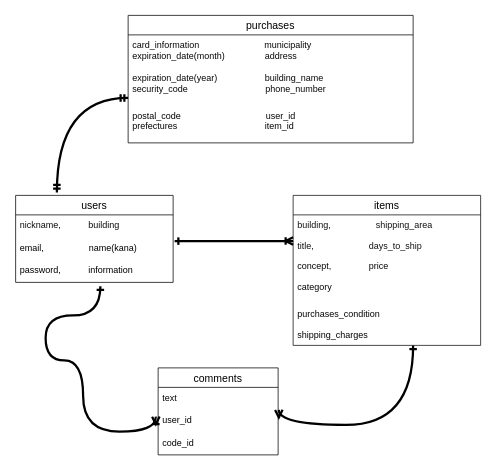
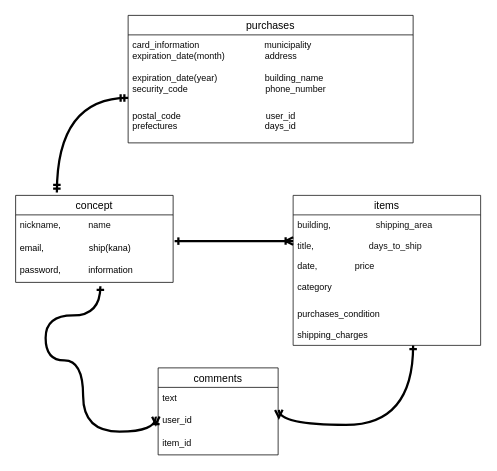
node "postal_code user_id prefectures item_id": label "postal_code user_id prefectures item_id" -> "postal_code user_id prefectures days_id"
node "users": label "users" -> "concept"
node "nickname, building": label "nickname, building" -> "nickname, name"
node "email, name(kana)": label "email, name(kana)" -> "email, ship(kana)"
node "concept, price category": label "concept, price category" -> "date, price category"
node "code_id": label "code_id" -> "item_id"
